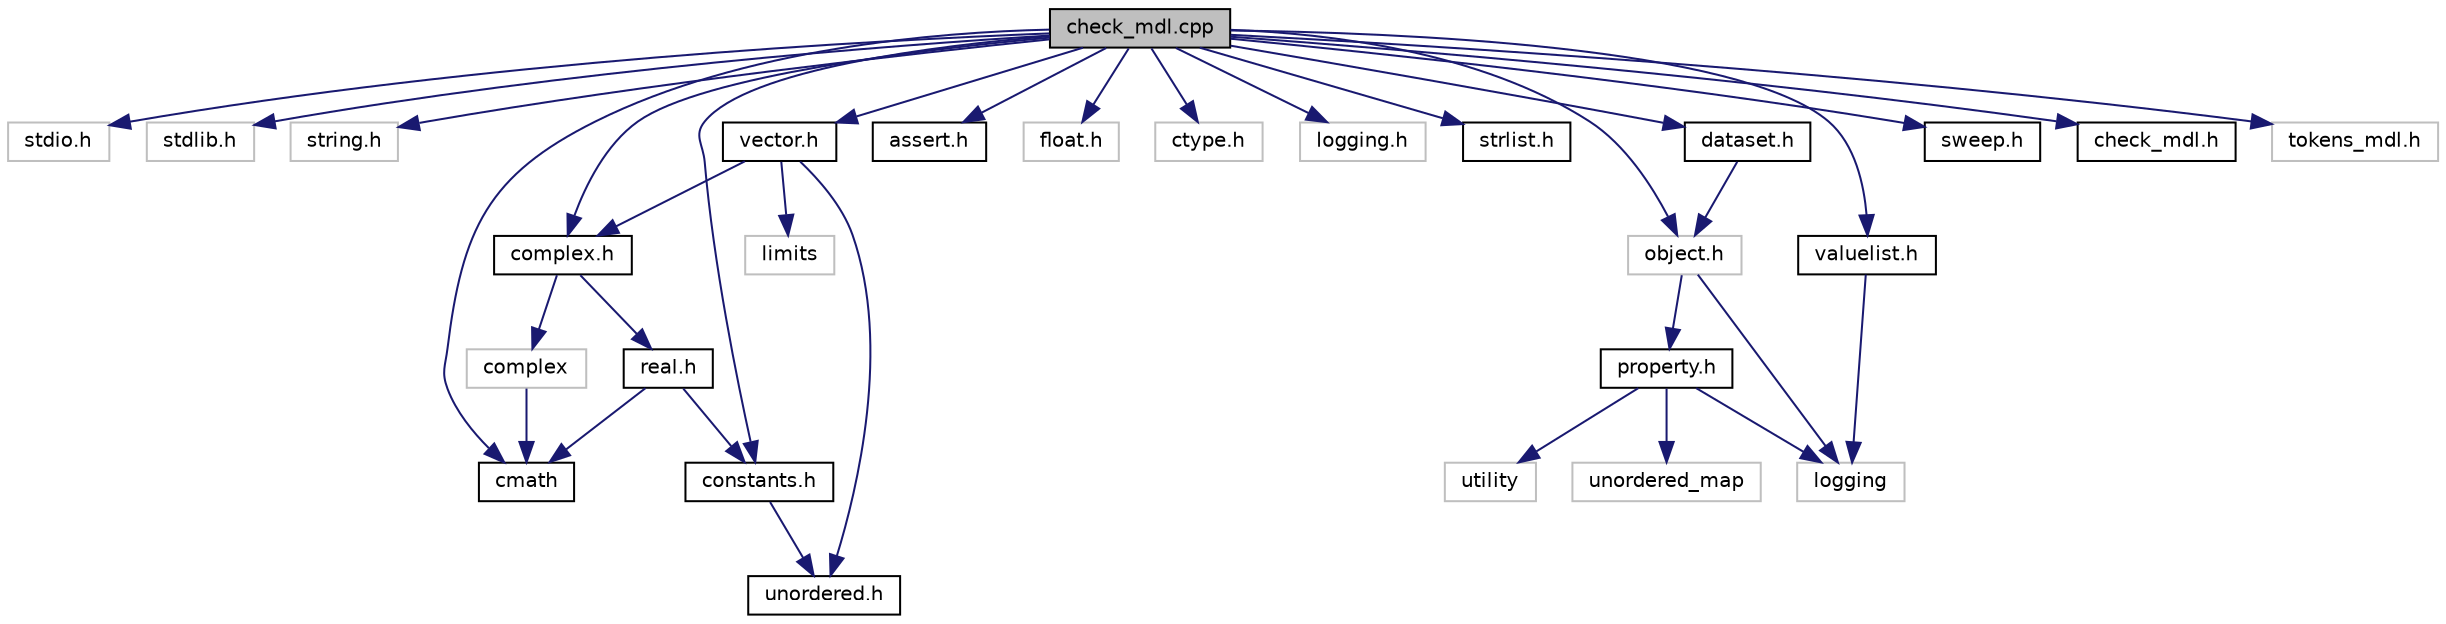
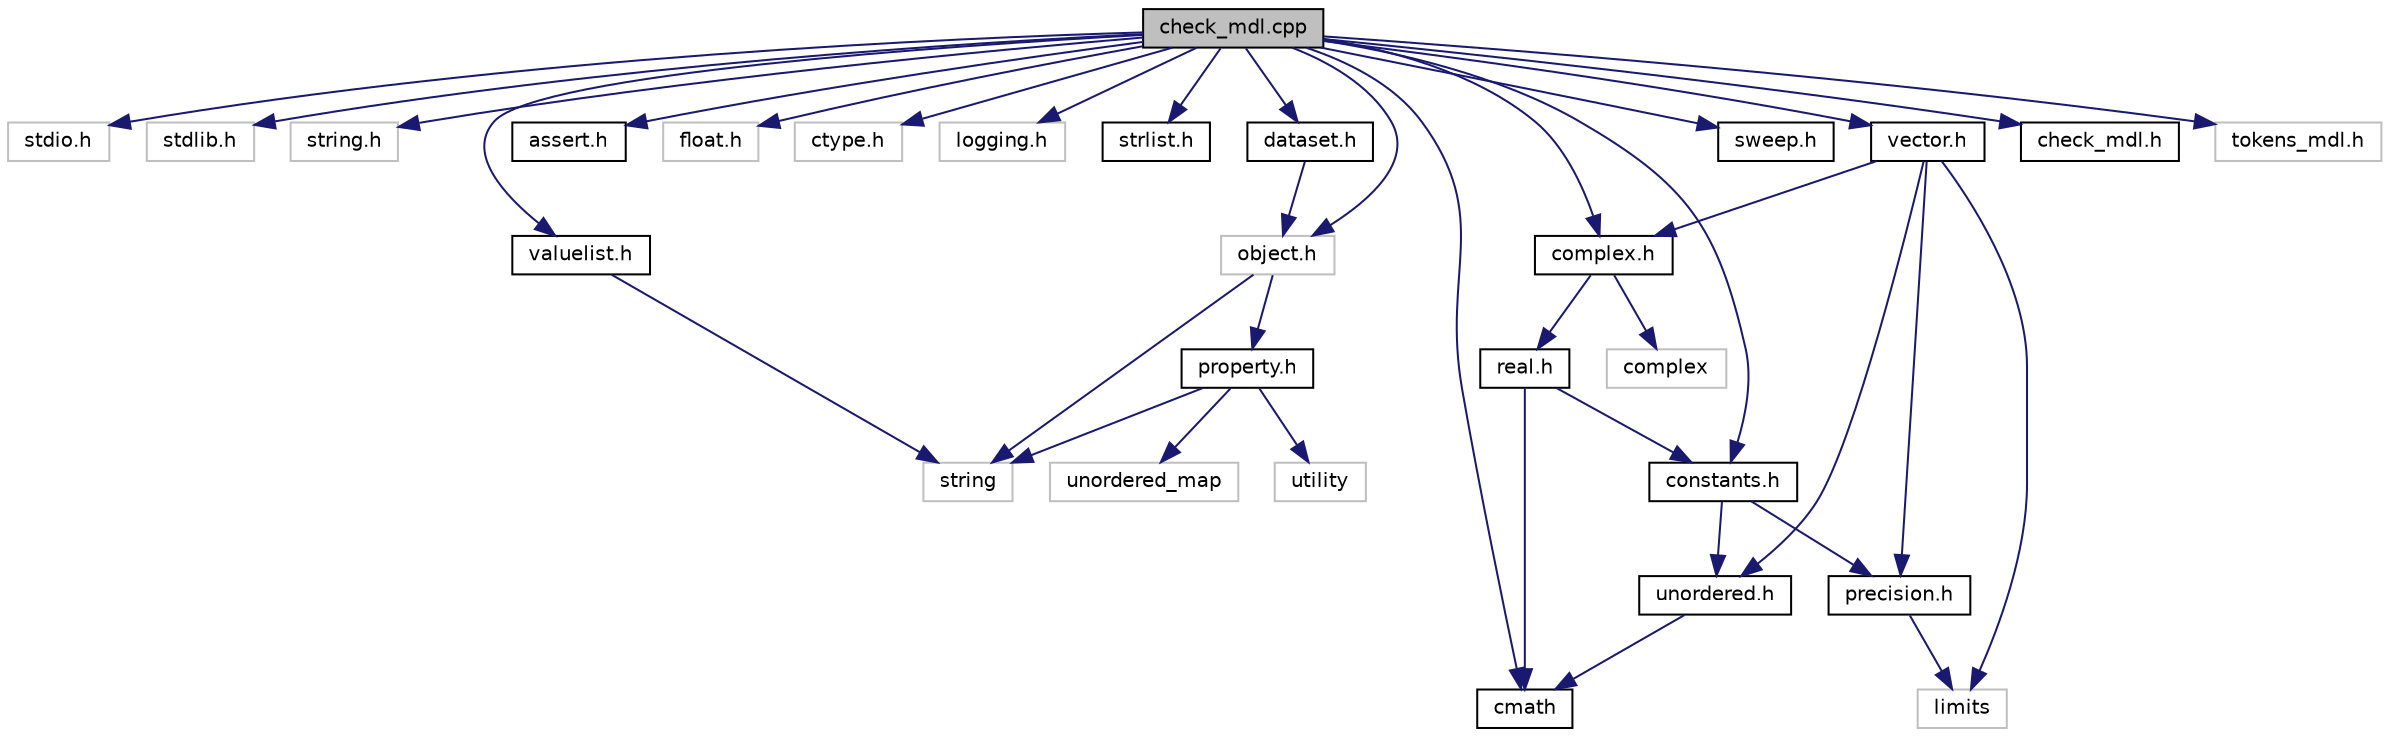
edge "complex" -> "cmath": now "unordered.h" -> "cmath"
node "logging": label "logging" -> "string"
node "precision.h": added
